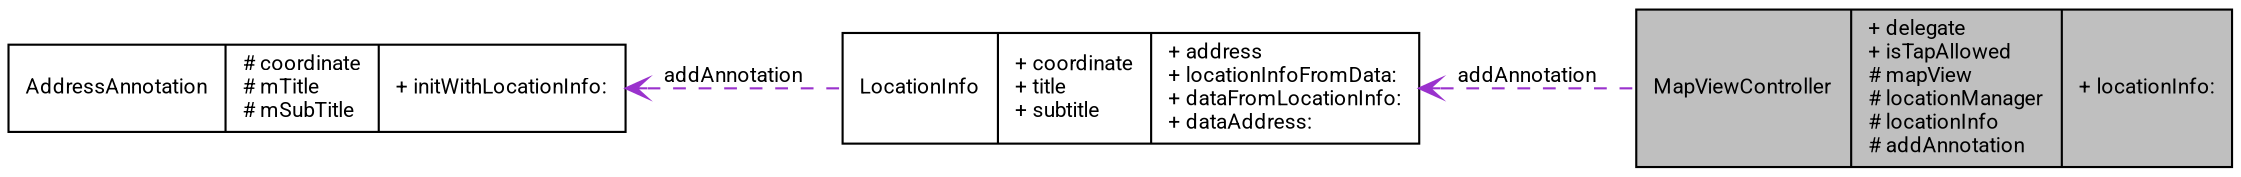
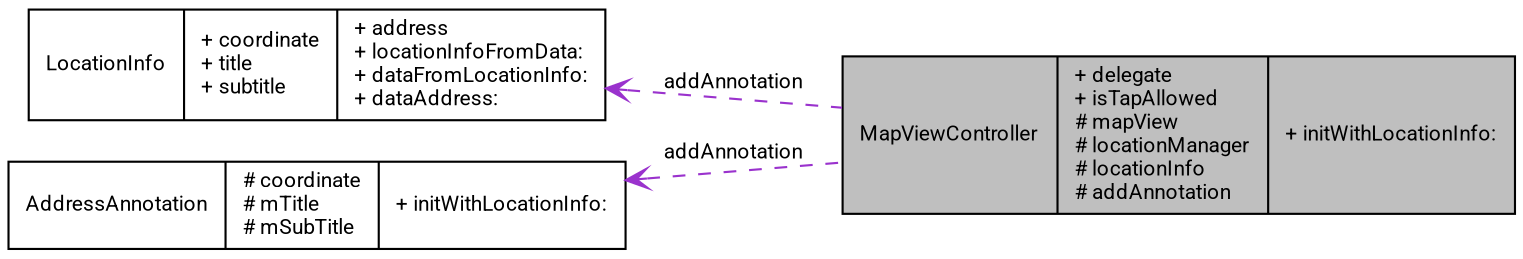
node "MapViewController": text "+ locationInfo:" -> "+ initWithLocationInfo:"
edge "LocationInfo" -> "AddressAnnotation": now "MapViewController" -> "AddressAnnotation"
